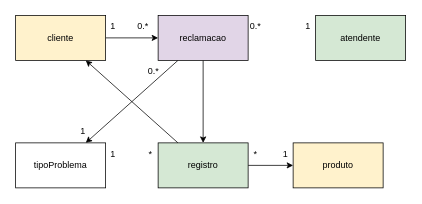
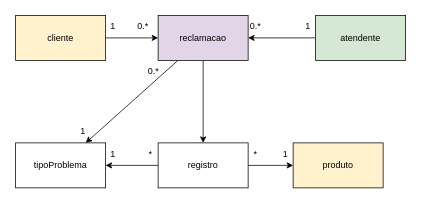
edge "atendente" -> "reclamacao": added
edge "registro" -> "cliente": now "registro" -> "tipoProblema"
node "registro": fillcolor #d5e8d4 -> #ffffff
